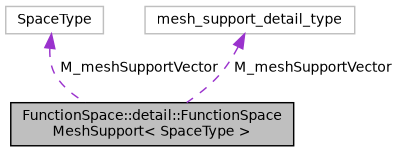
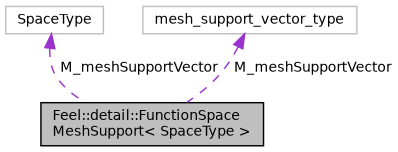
node "mesh_support_detail_type": label "mesh_support_detail_type" -> "mesh_support_vector_type"
node "FunctionSpace::detail::FunctionSpace MeshSupport< SpaceType >": label "FunctionSpace::detail::FunctionSpace MeshSupport< SpaceType >" -> "Feel::detail::FunctionSpace MeshSupport< SpaceType >"
